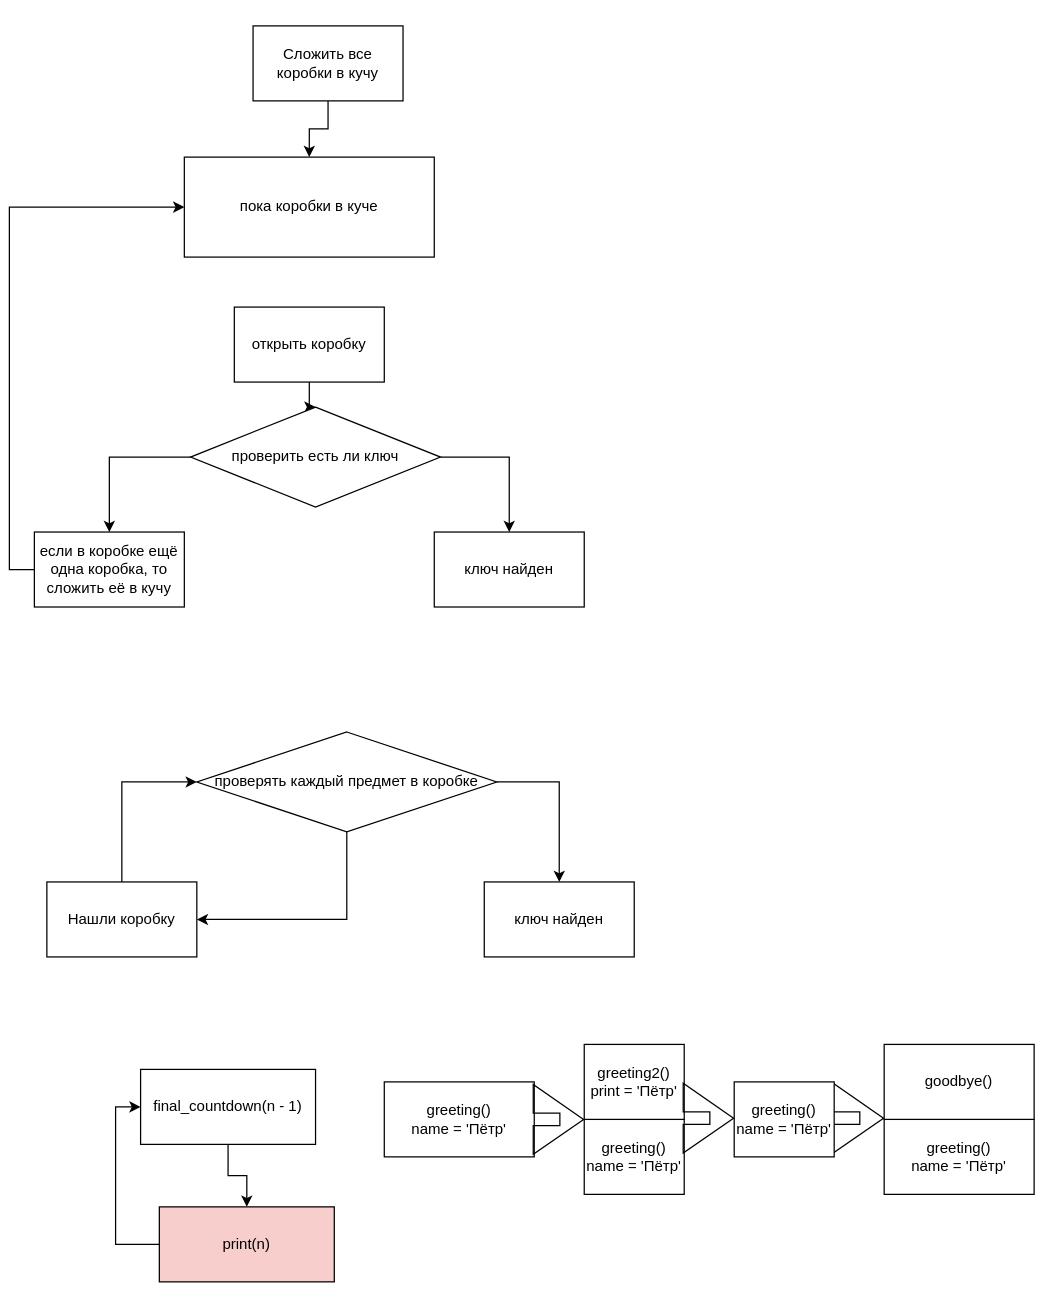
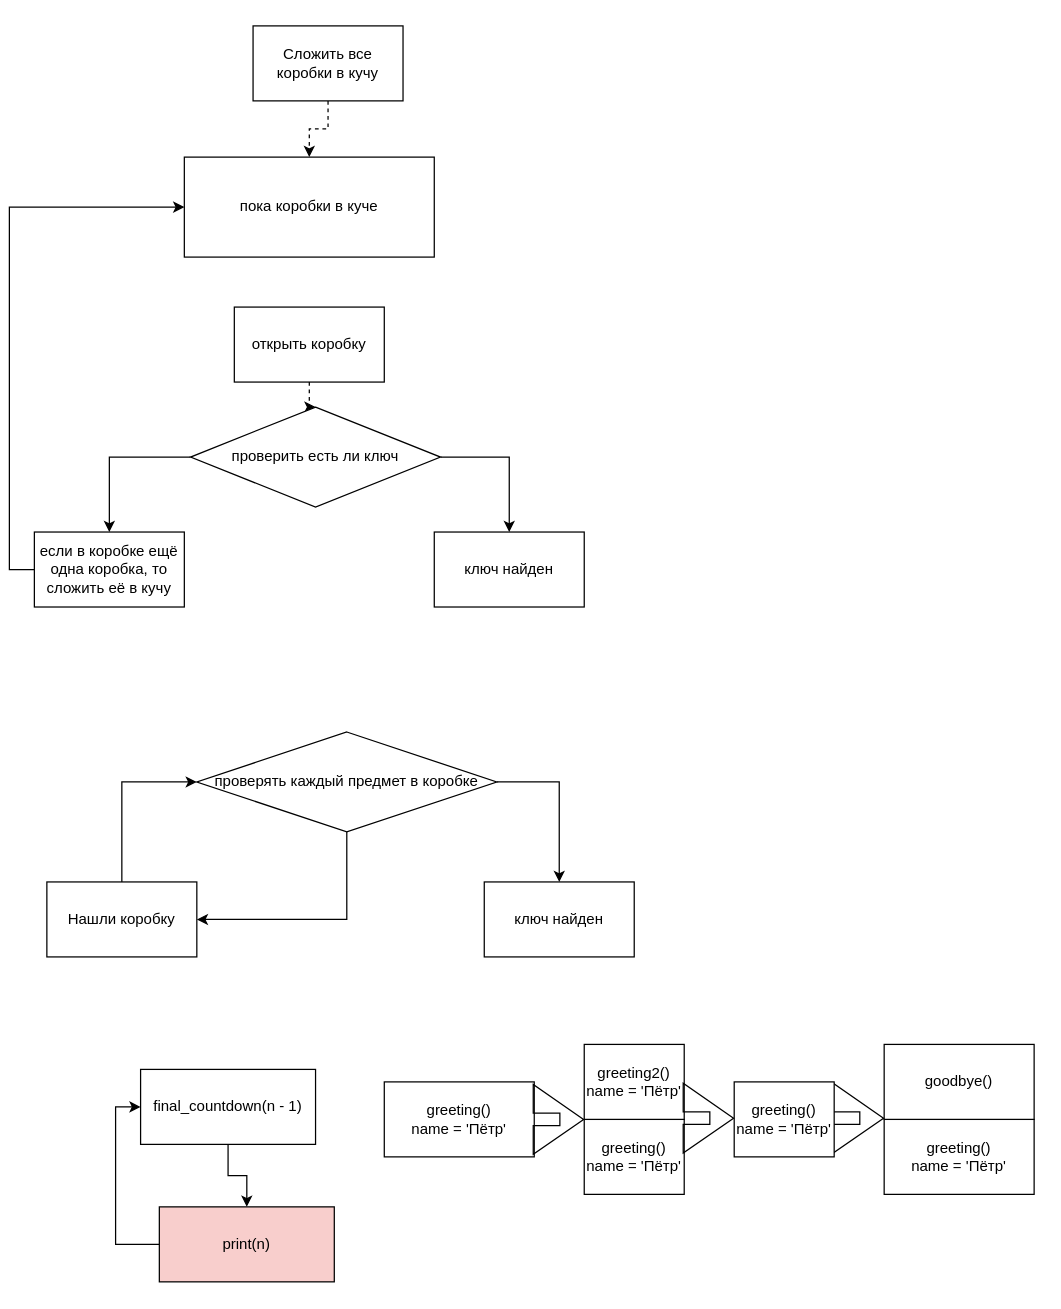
edge "Сложить все коробки в кучу" -> "пока коробки в куче": style solid -> dashed
edge "открыть коробку" -> "проверить есть ли ключ": style solid -> dashed
node "greeting2() print = 'Пётр'": label "greeting2() print = 'Пётр'" -> "greeting2() name = 'Пётр'"
